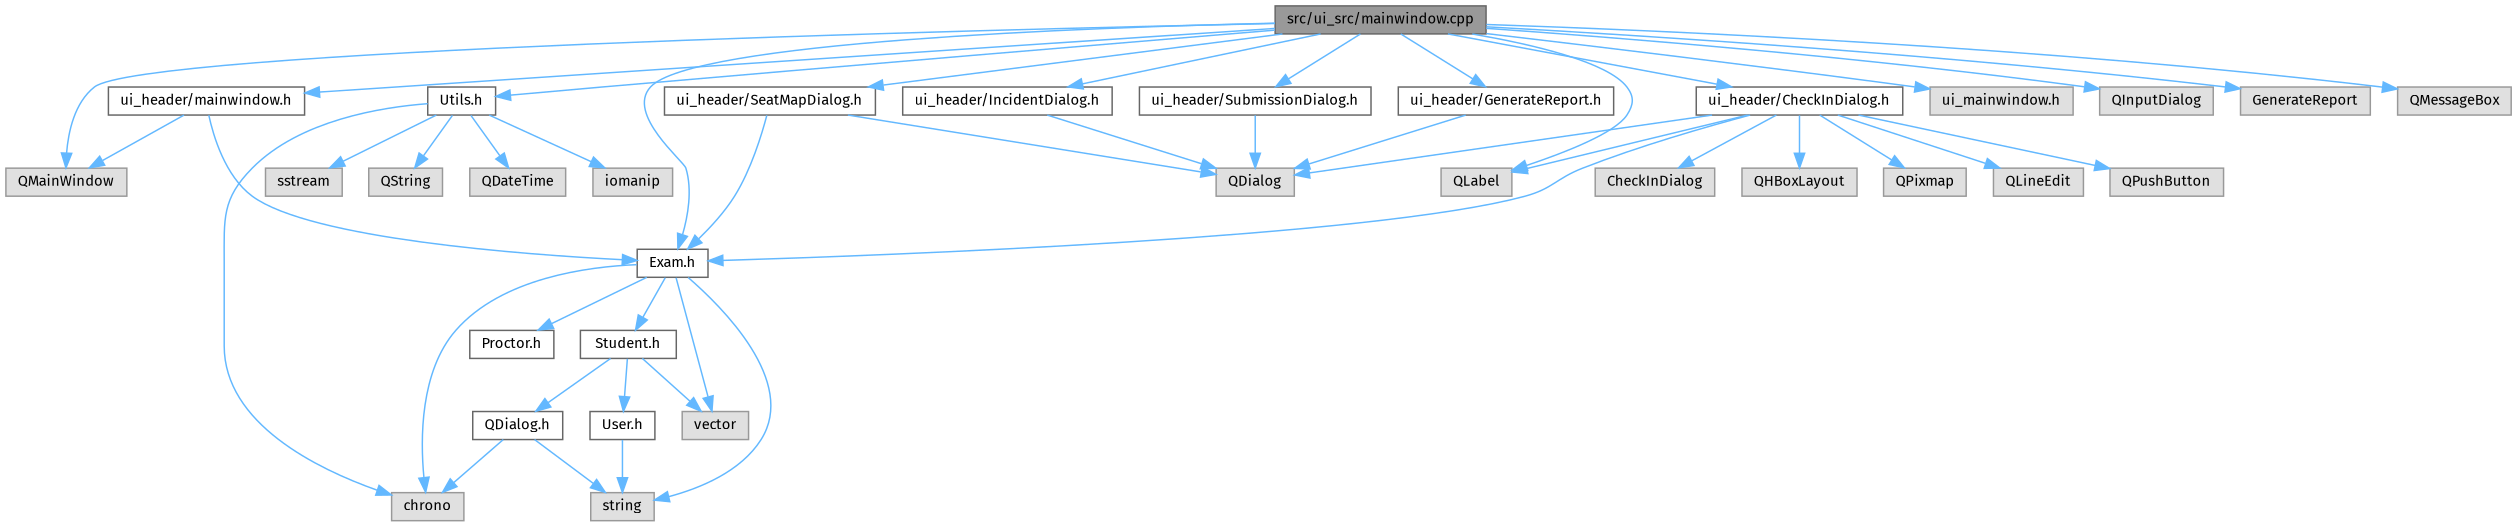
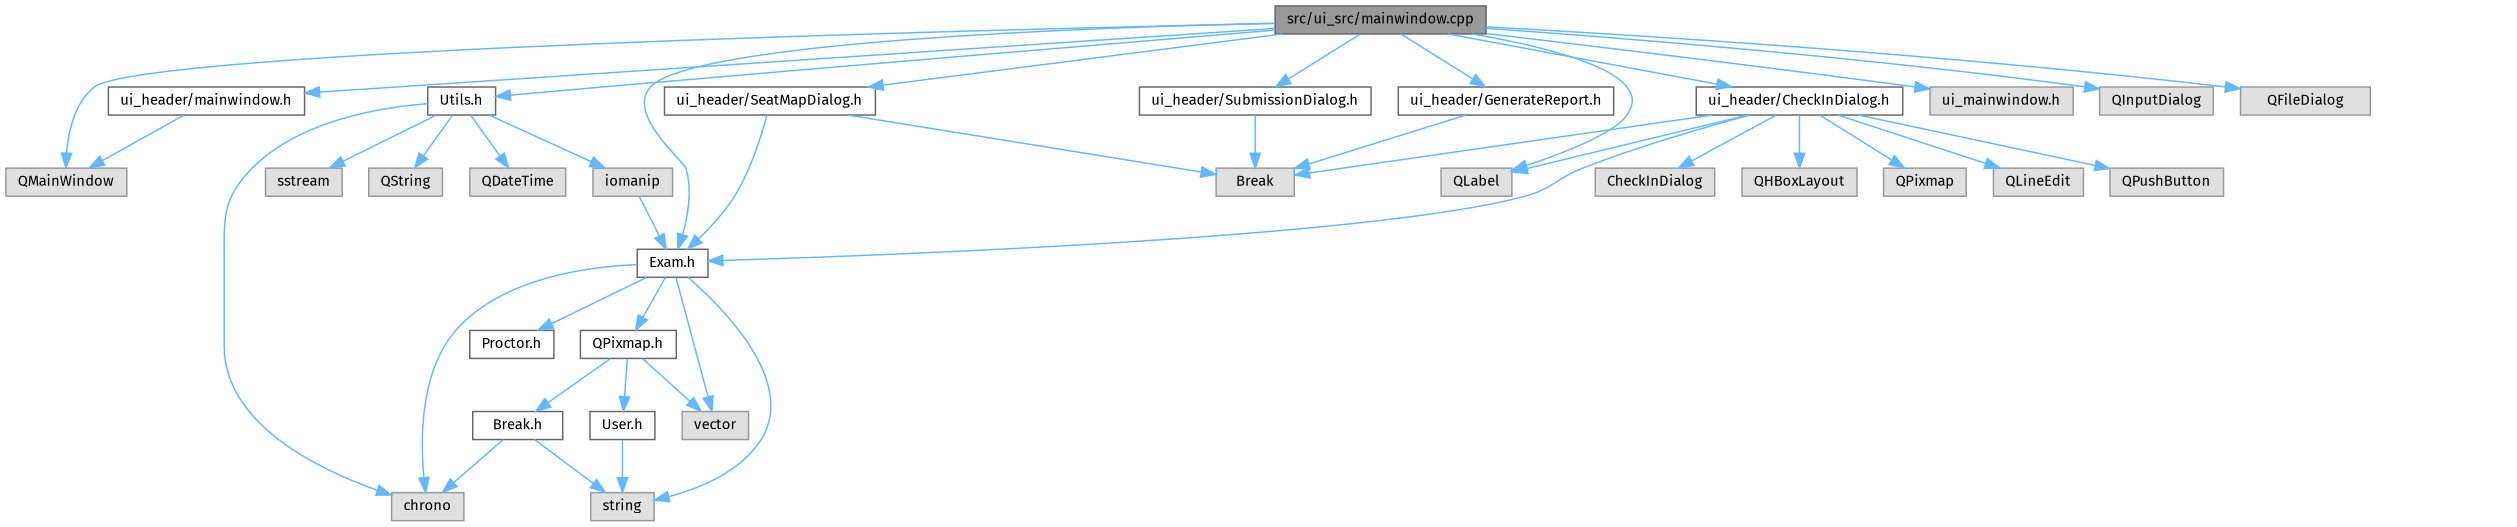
node "ui_header/IncidentDialog.h": removed
node "GenerateReport": label "GenerateReport" -> "QFileDialog"
node "QMessageBox": removed
node "QDialog": label "QDialog" -> "Break"
edge "ui_header/mainwindow.h" -> "Exam.h": now "iomanip" -> "Exam.h"
node "Student.h": label "Student.h" -> "QPixmap.h"
node "QDialog.h": label "QDialog.h" -> "Break.h"
